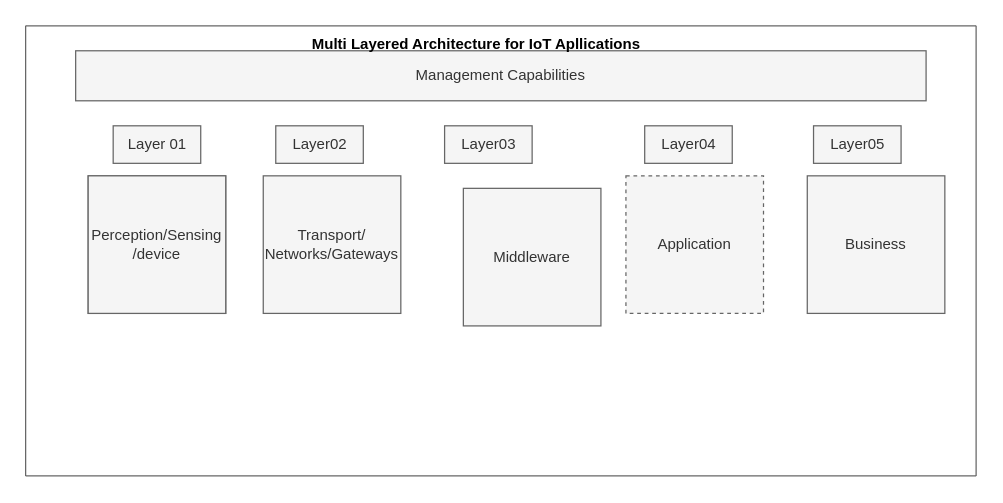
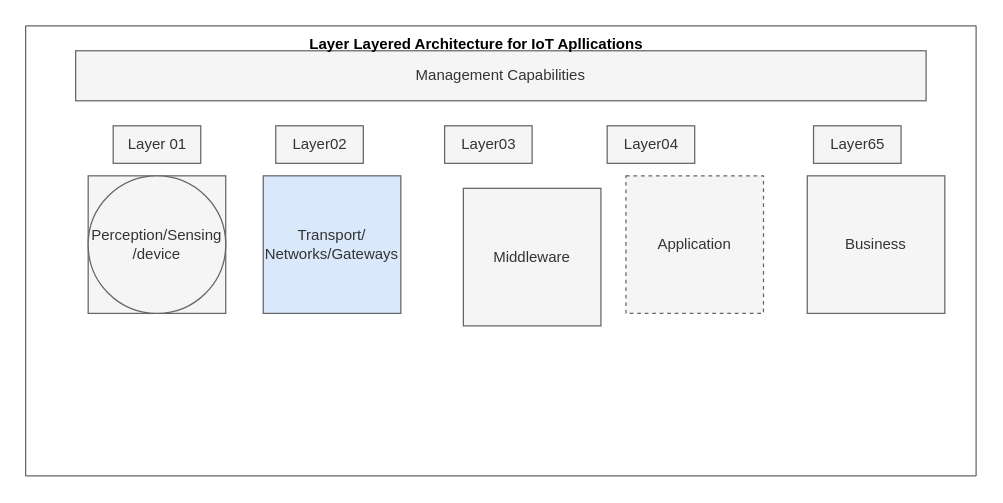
node "Multi Layered Architecture for IoT Apllications": label "Multi Layered Architecture for IoT Apllications" -> "Layer Layered Architecture for IoT Apllications"
node "Layer04": moved (688, 144) -> (651, 144)
node "Layer05": label "Layer05" -> "Layer65"
node "Perception/Sensing /device": shape rectangle -> ellipse
node "Transport/ Networks/Gateways": fillcolor #f5f5f5 -> #dae8fc
